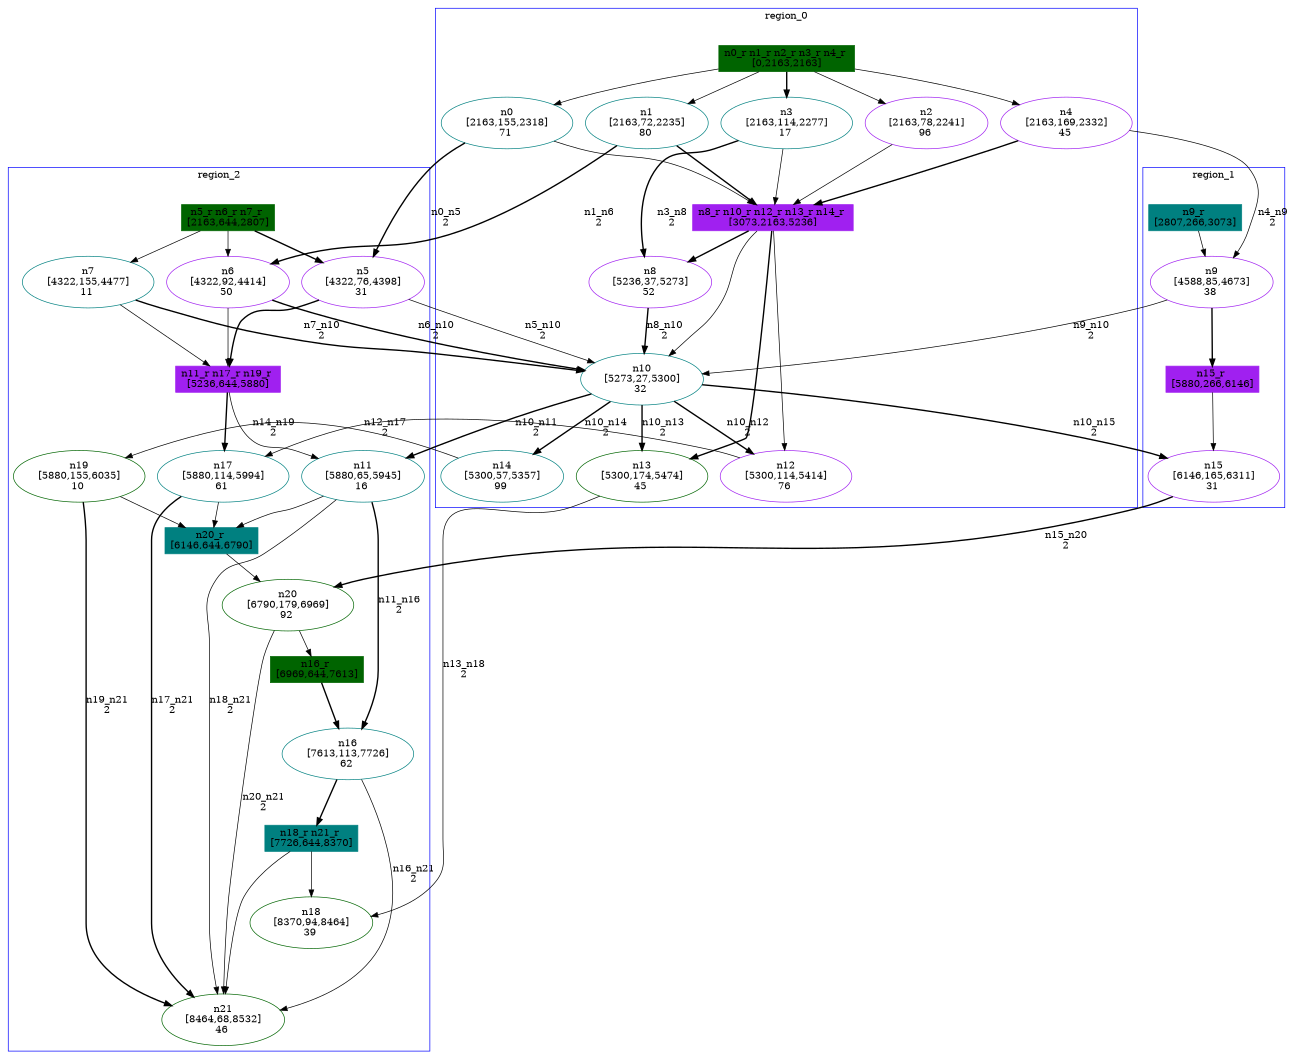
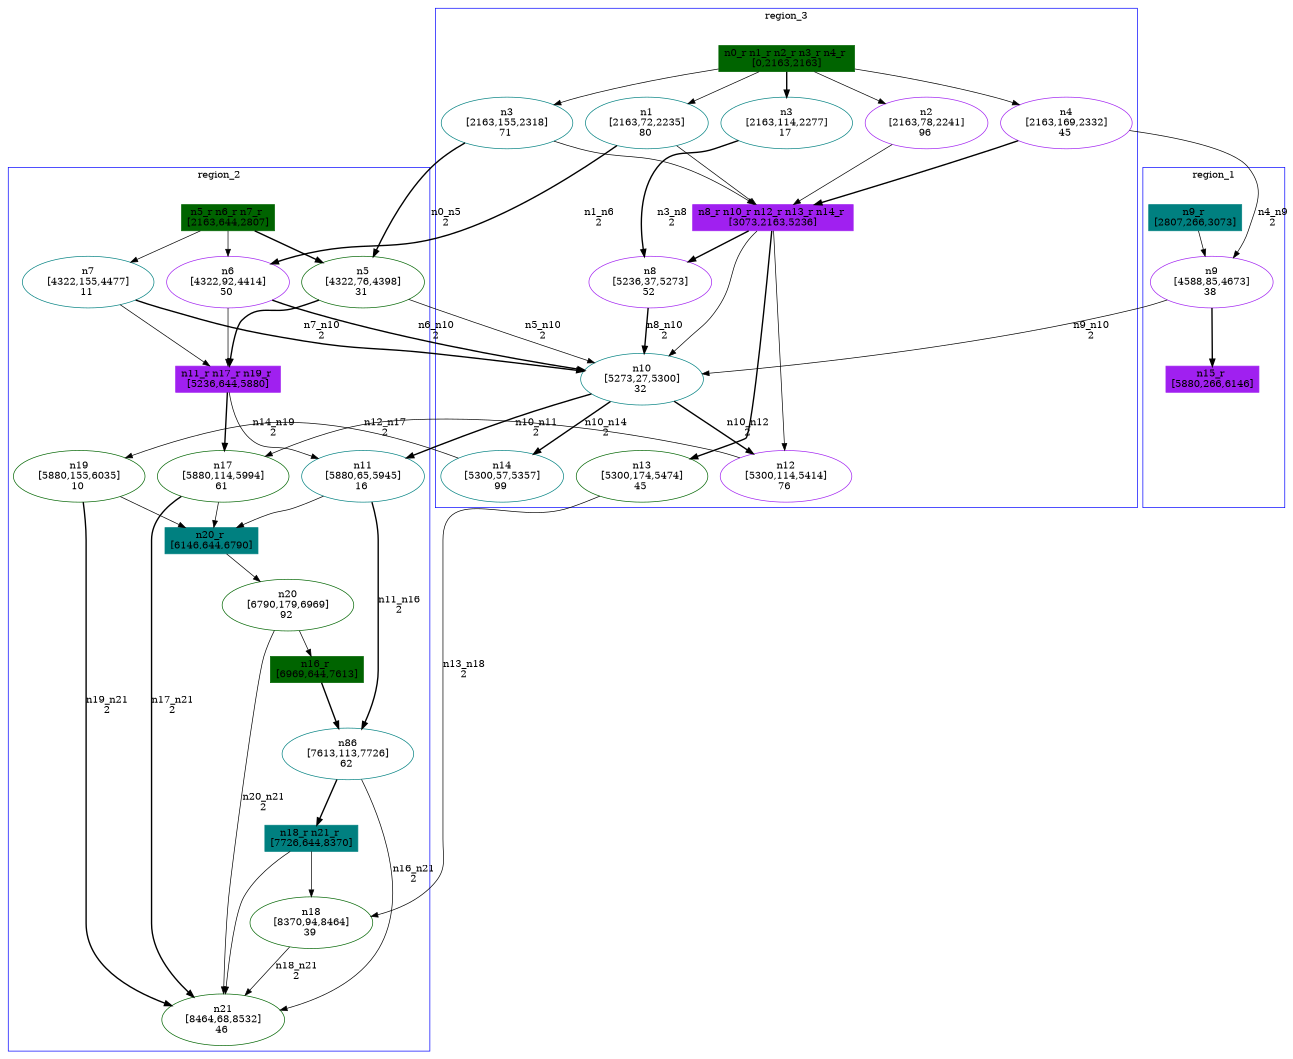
cluster "region_0": label "region_0" -> "region_3"
node "n0 [2163,155,2318] 71": label "n0 [2163,155,2318] 71" -> "n3 [2163,155,2318] 71"
edge "n1 [2163,72,2235] 80" -> "n8_r n10_r n12_r n13_r n14_r [3073,2163,5236]": style bold -> solid
edge "n3 [2163,114,2277] 17" -> "n8_r n10_r n12_r n13_r n14_r [3073,2163,5236]": removed
node "n5 [4322,76,4398] 31": color purple -> darkgreen
edge "n10 [5273,27,5300] 32" -> "n13 [5300,174,5474] 45": removed, label "n10_n13 2"
node "n17 [5880,114,5994] 61": color teal -> darkgreen
node "n15 [6146,165,6311] 31": removed
edge "n11 [5880,65,5945] 16" -> "n21 [8464,68,8532] 46": now "n18 [8370,94,8464] 39" -> "n21 [8464,68,8532] 46"
node "n16 [7613,113,7726] 62": label "n16 [7613,113,7726] 62" -> "n86 [7613,113,7726] 62"
